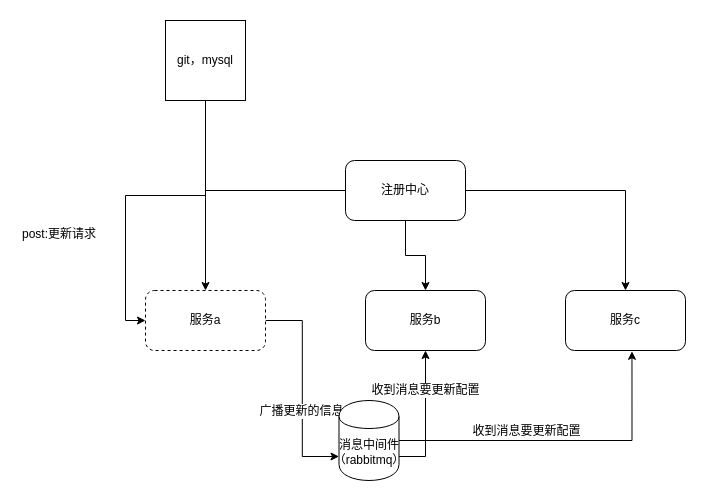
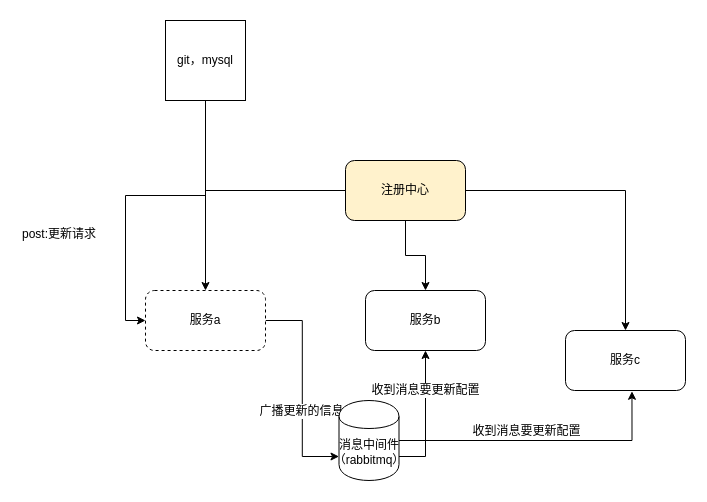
node "注册中心": fillcolor #ffffff -> #fff2cc
node "服务c": moved (626, 321) -> (626, 361)
